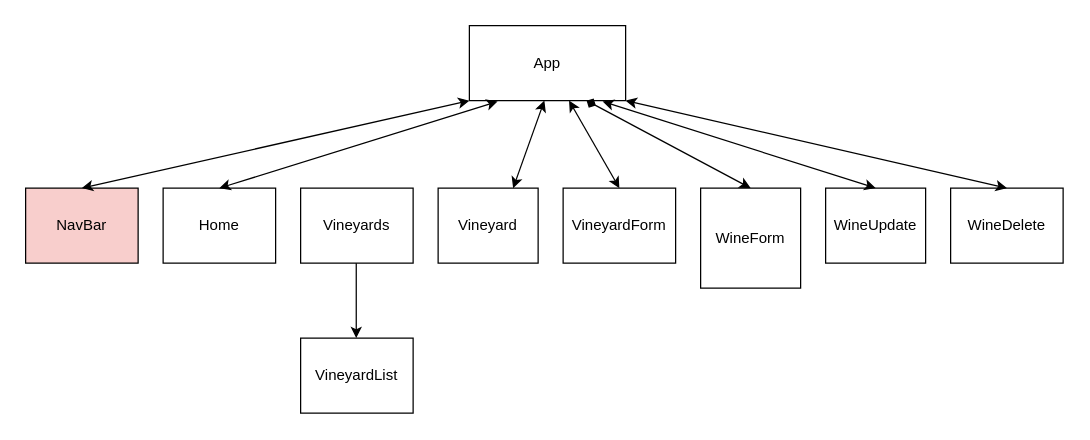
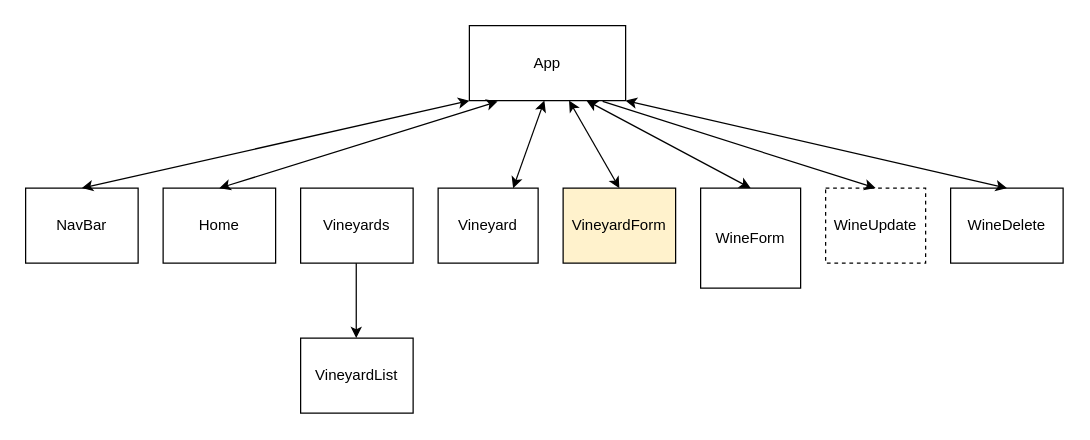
edge "App" -- "WineUpdate": arrowhead classic -> none
edge "App" -- "WineForm": arrowhead diamond -> classic
node "NavBar": fillcolor #f8cecc -> #ffffff
node "VineyardForm": fillcolor #ffffff -> #fff2cc
node "WineUpdate": style solid -> dashed
